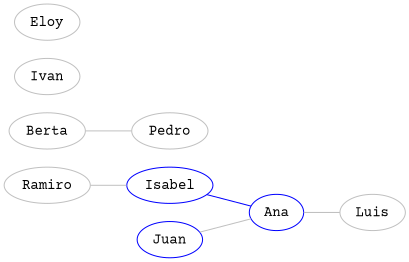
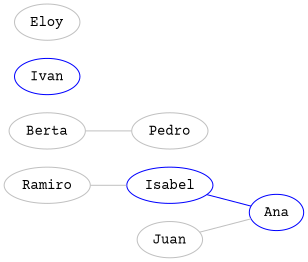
node "Ivan": color gray -> blue
node "Luis": removed
node "Juan": color blue -> gray
